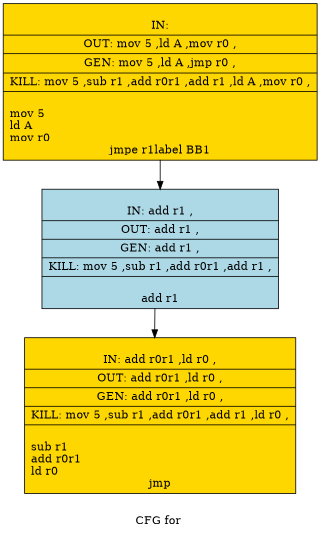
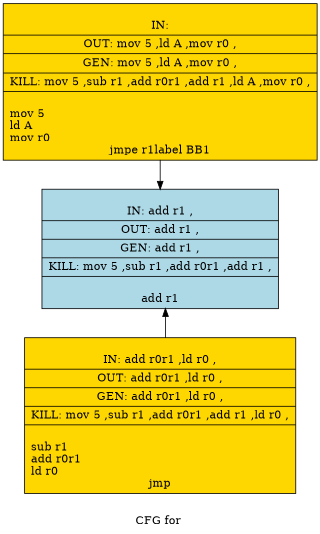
node "IN:": text "GEN: mov 5 ,ld A ,jmp r0 ," -> "GEN: mov 5 ,ld A ,mov r0 ,"
edge "IN: add r1 ," -> "IN: add r0r1 ,ld r0 ,": reversed
